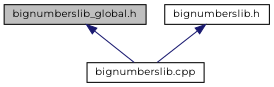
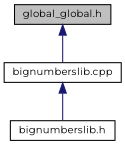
node "bignumberslib_global.h": label "bignumberslib_global.h" -> "global_global.h"
edge "bignumberslib.cpp" -> "bignumberslib.h": reversed
